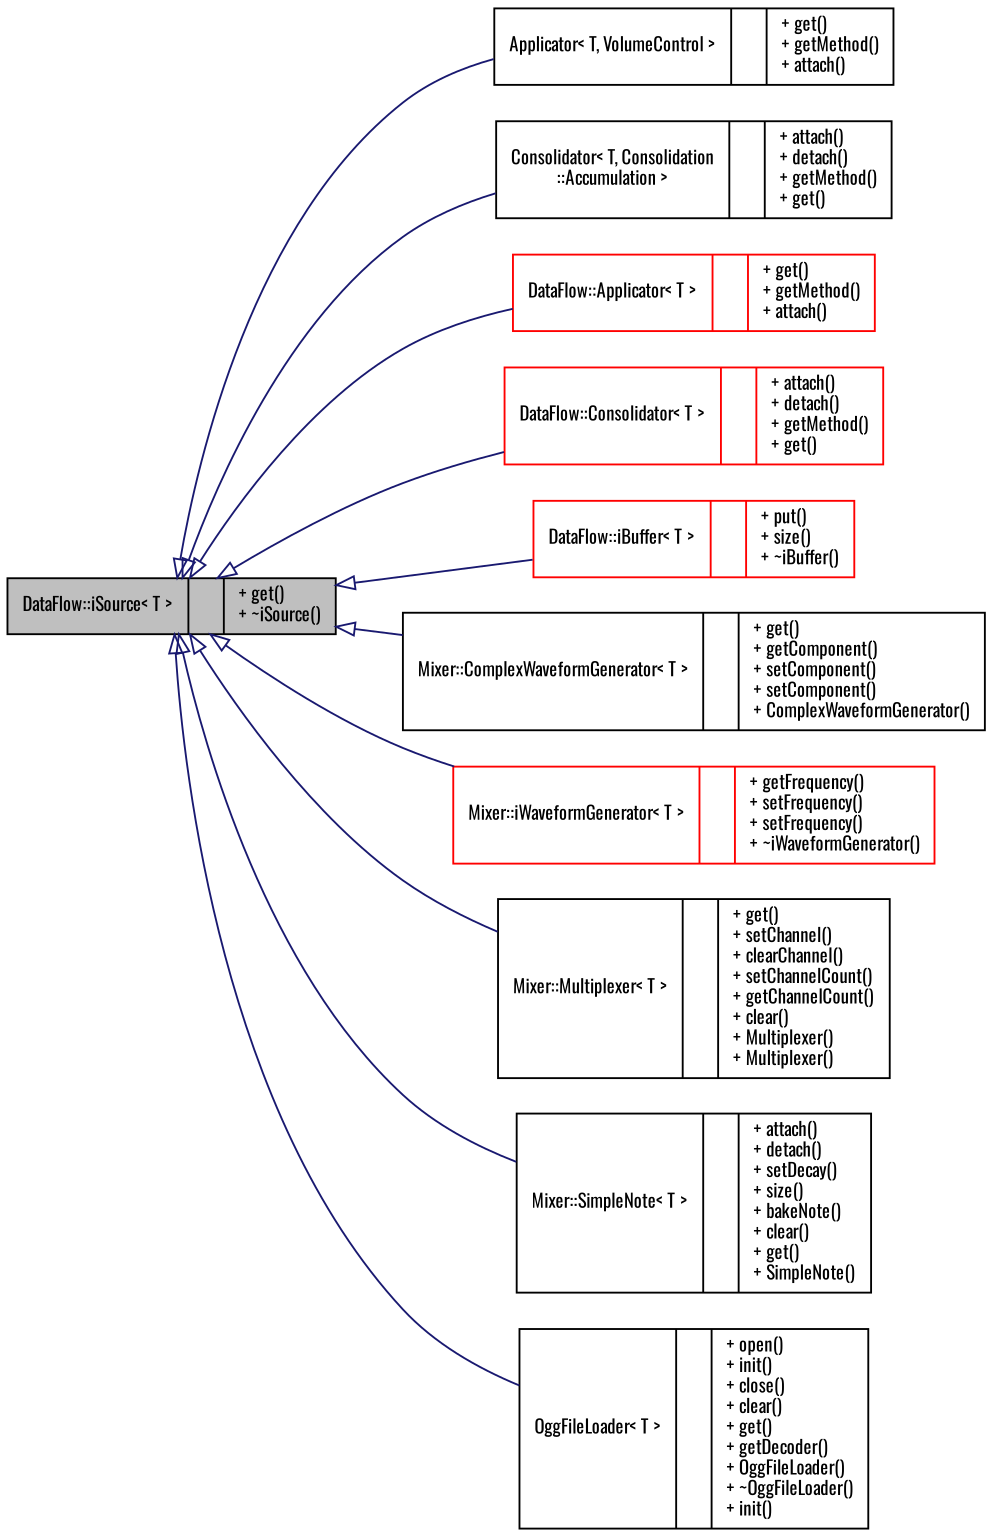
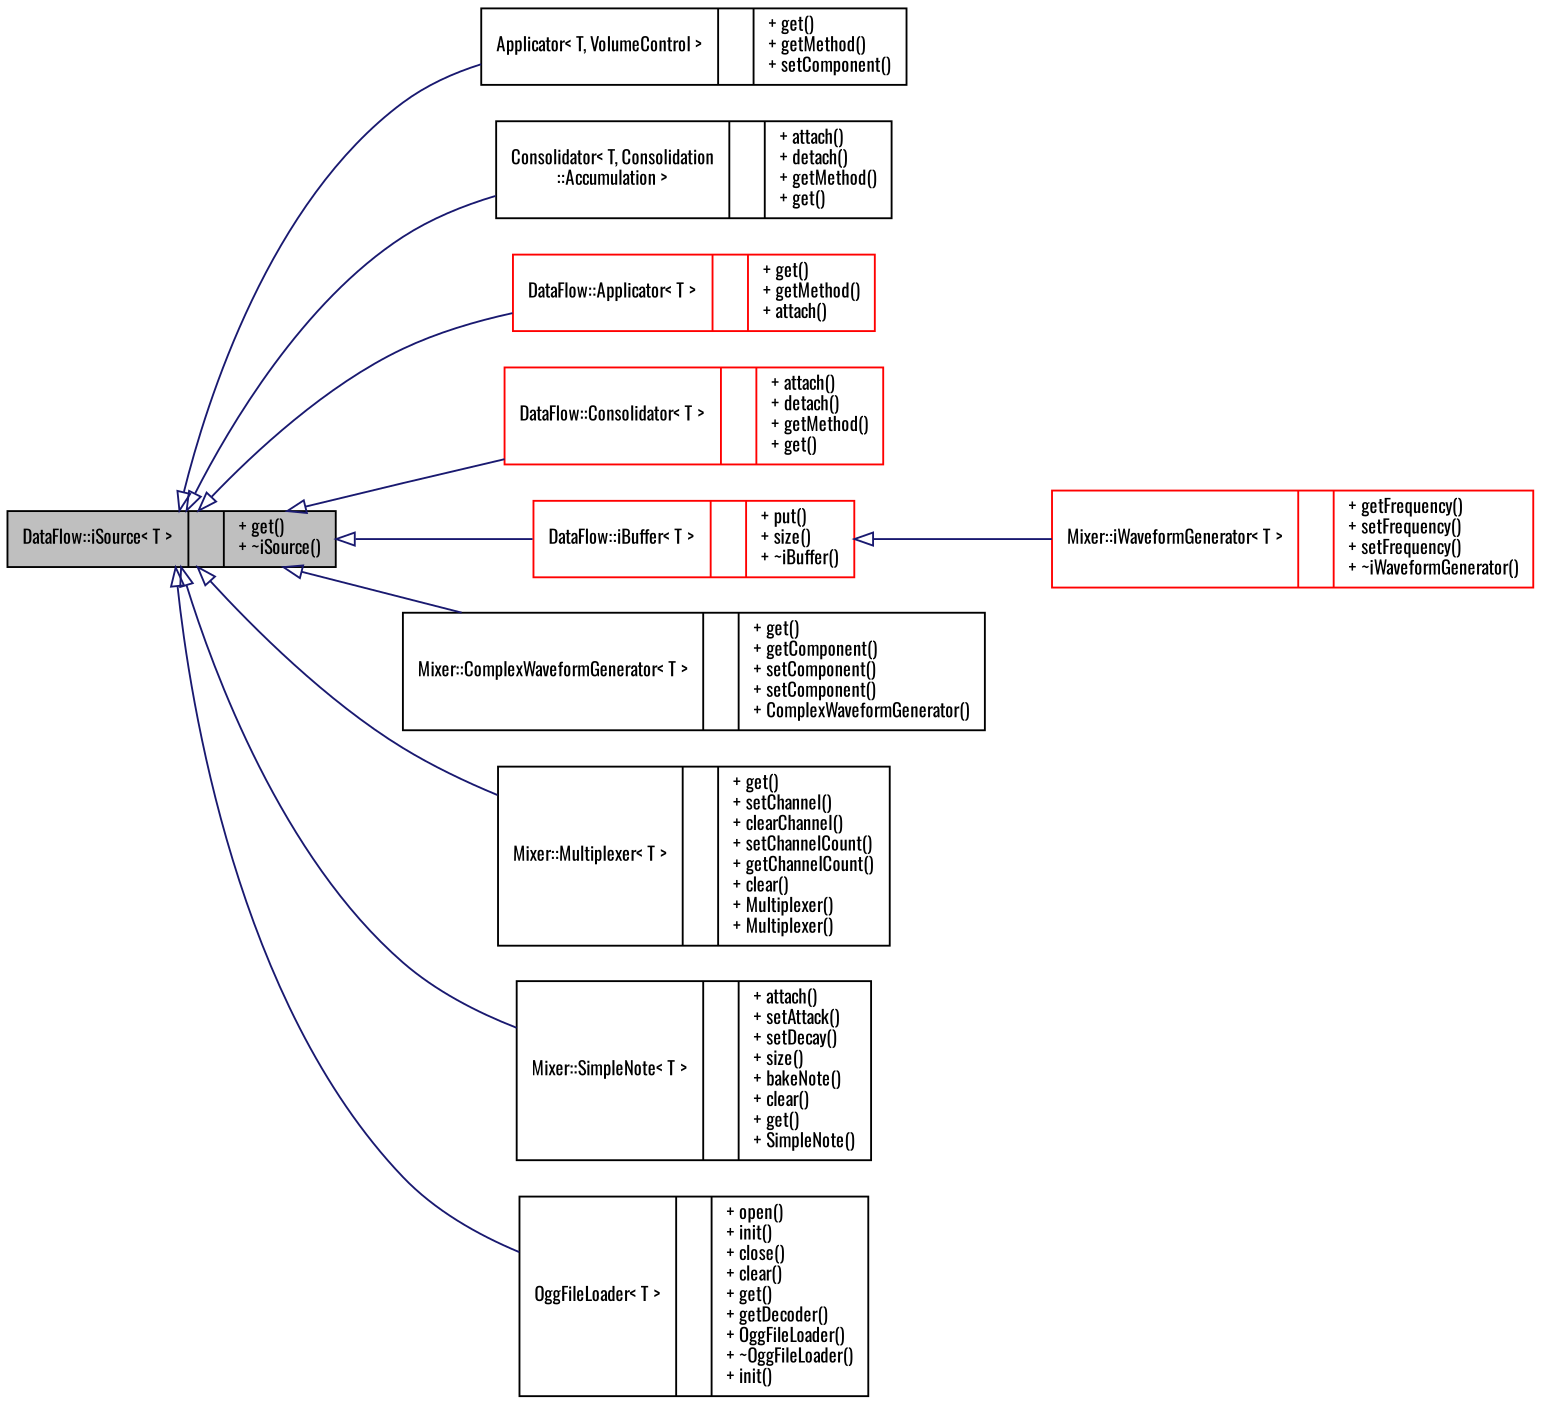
node "Applicator< T, VolumeControl >": text "+ attach()" -> "+ setComponent()"
edge "Mixer::iWaveformGenerator< T >" -> "DataFlow::iSource< T >": now "Mixer::iWaveformGenerator< T >" -> "DataFlow::iBuffer< T >"
node "Mixer::SimpleNote< T >": text "+ detach()" -> "+ setAttack()"
